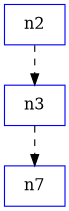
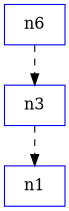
node "n2": label "n2" -> "n6"
node "n7": label "n7" -> "n1"
